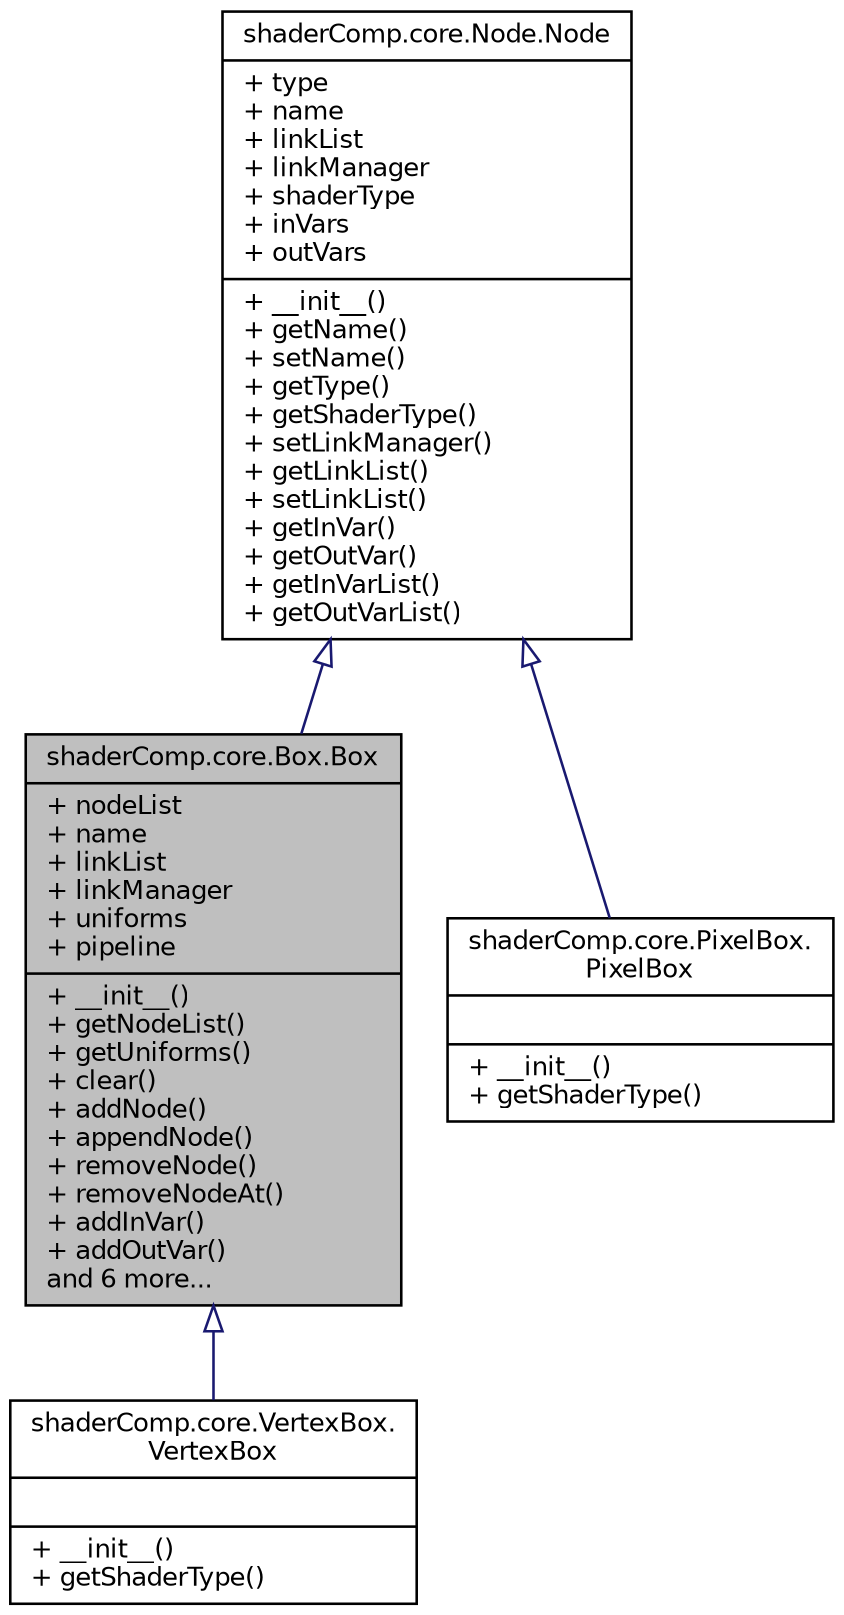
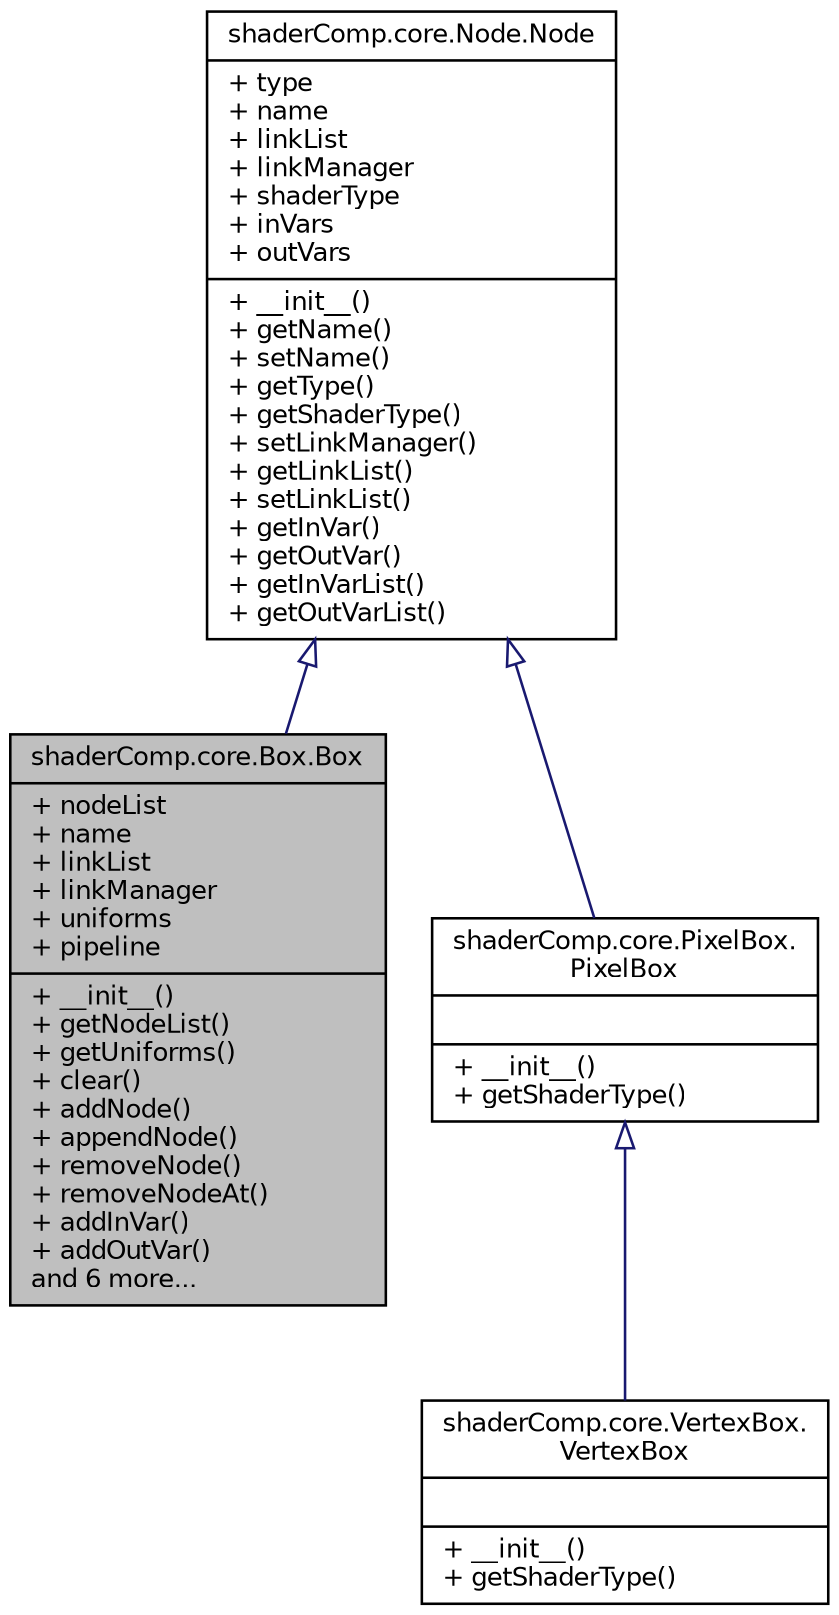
edge "shaderComp.core.VertexBox." -> "shaderComp.core.Box.Box": now "shaderComp.core.VertexBox." -> "shaderComp.core.PixelBox."
